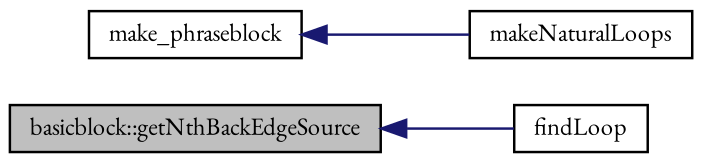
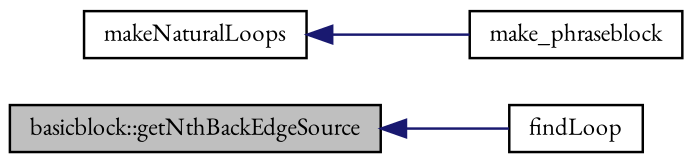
edge "makeNaturalLoops" -> "make_phraseblock": reversed
